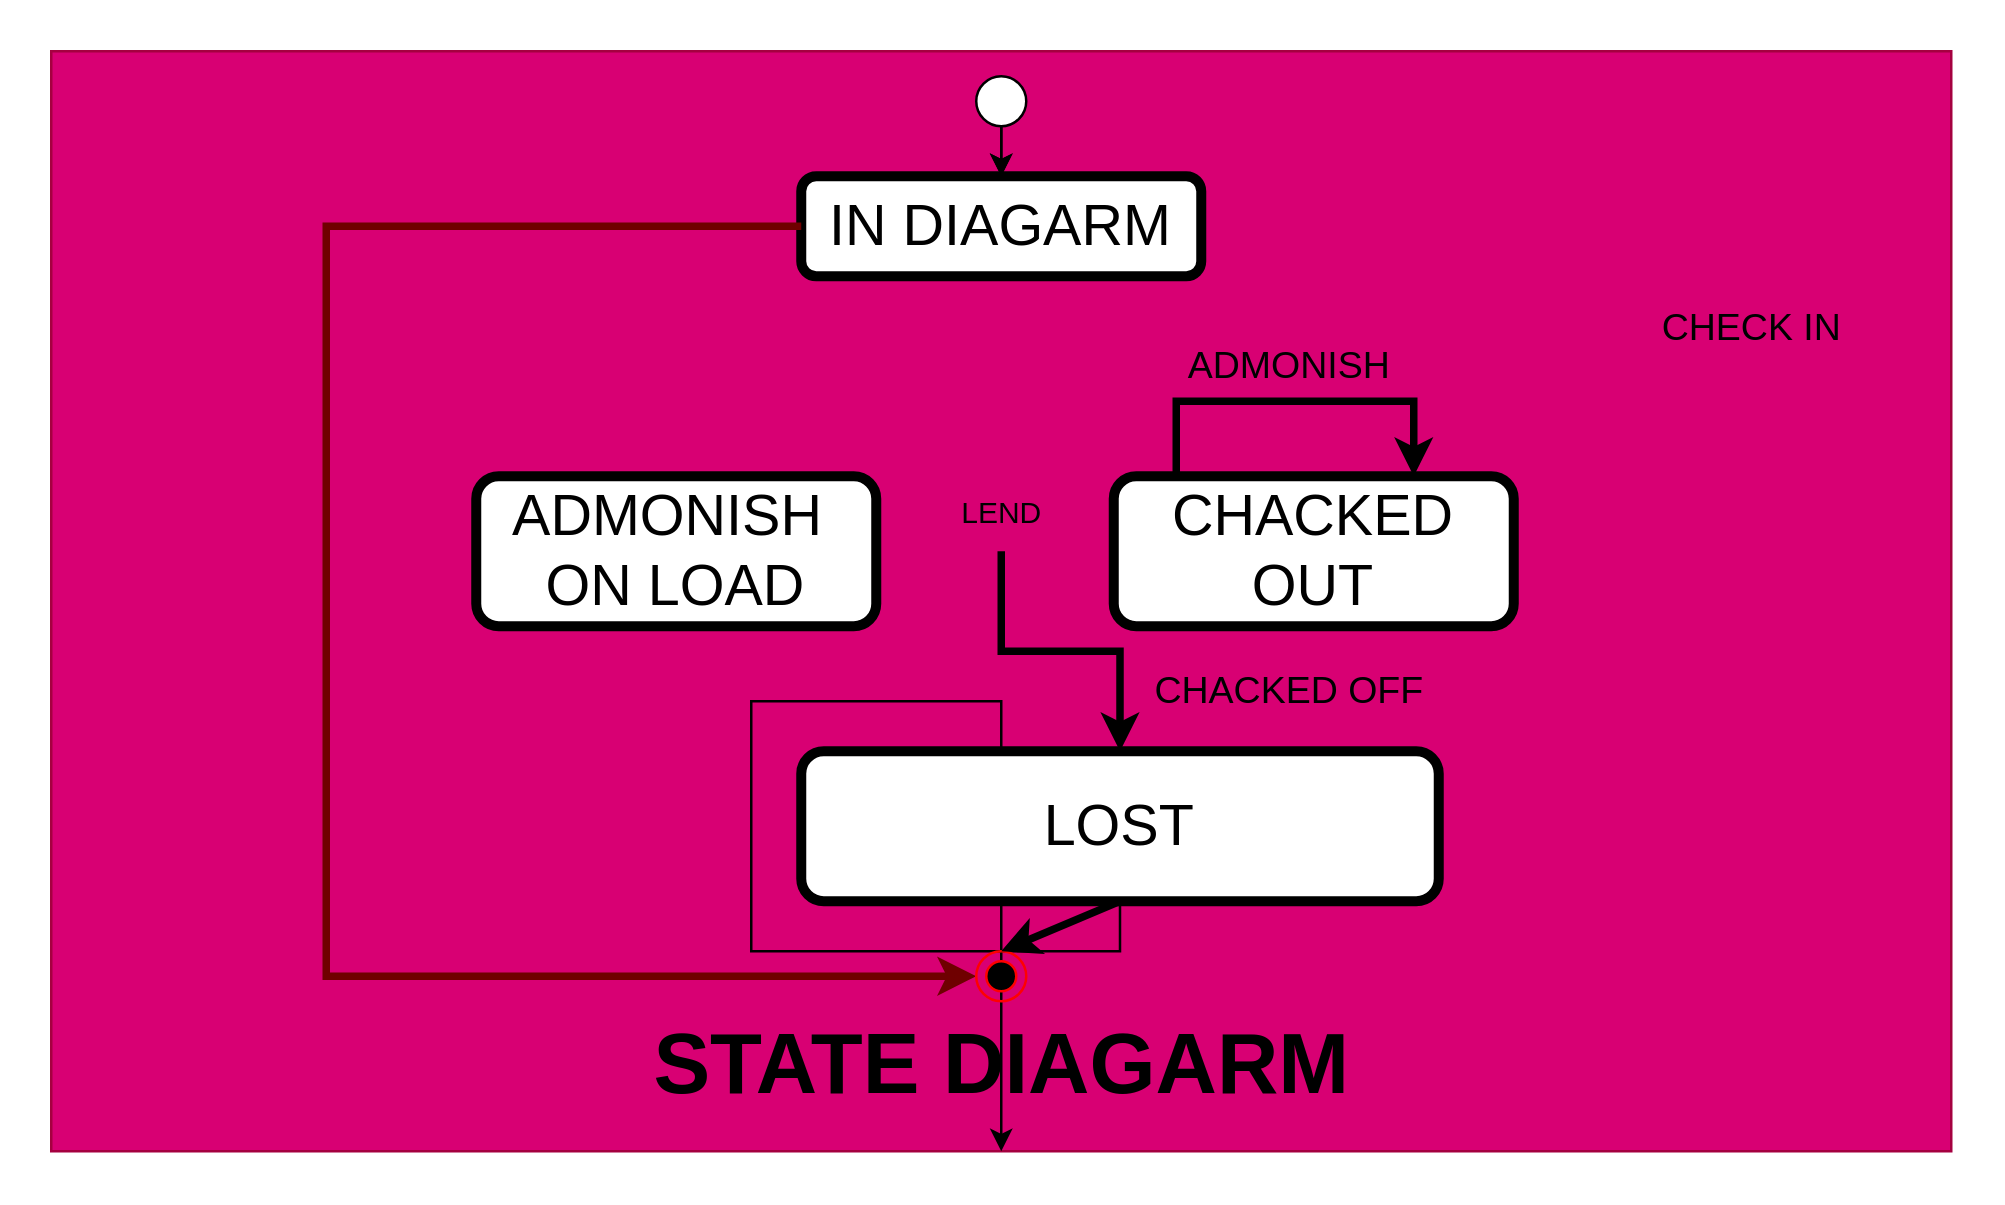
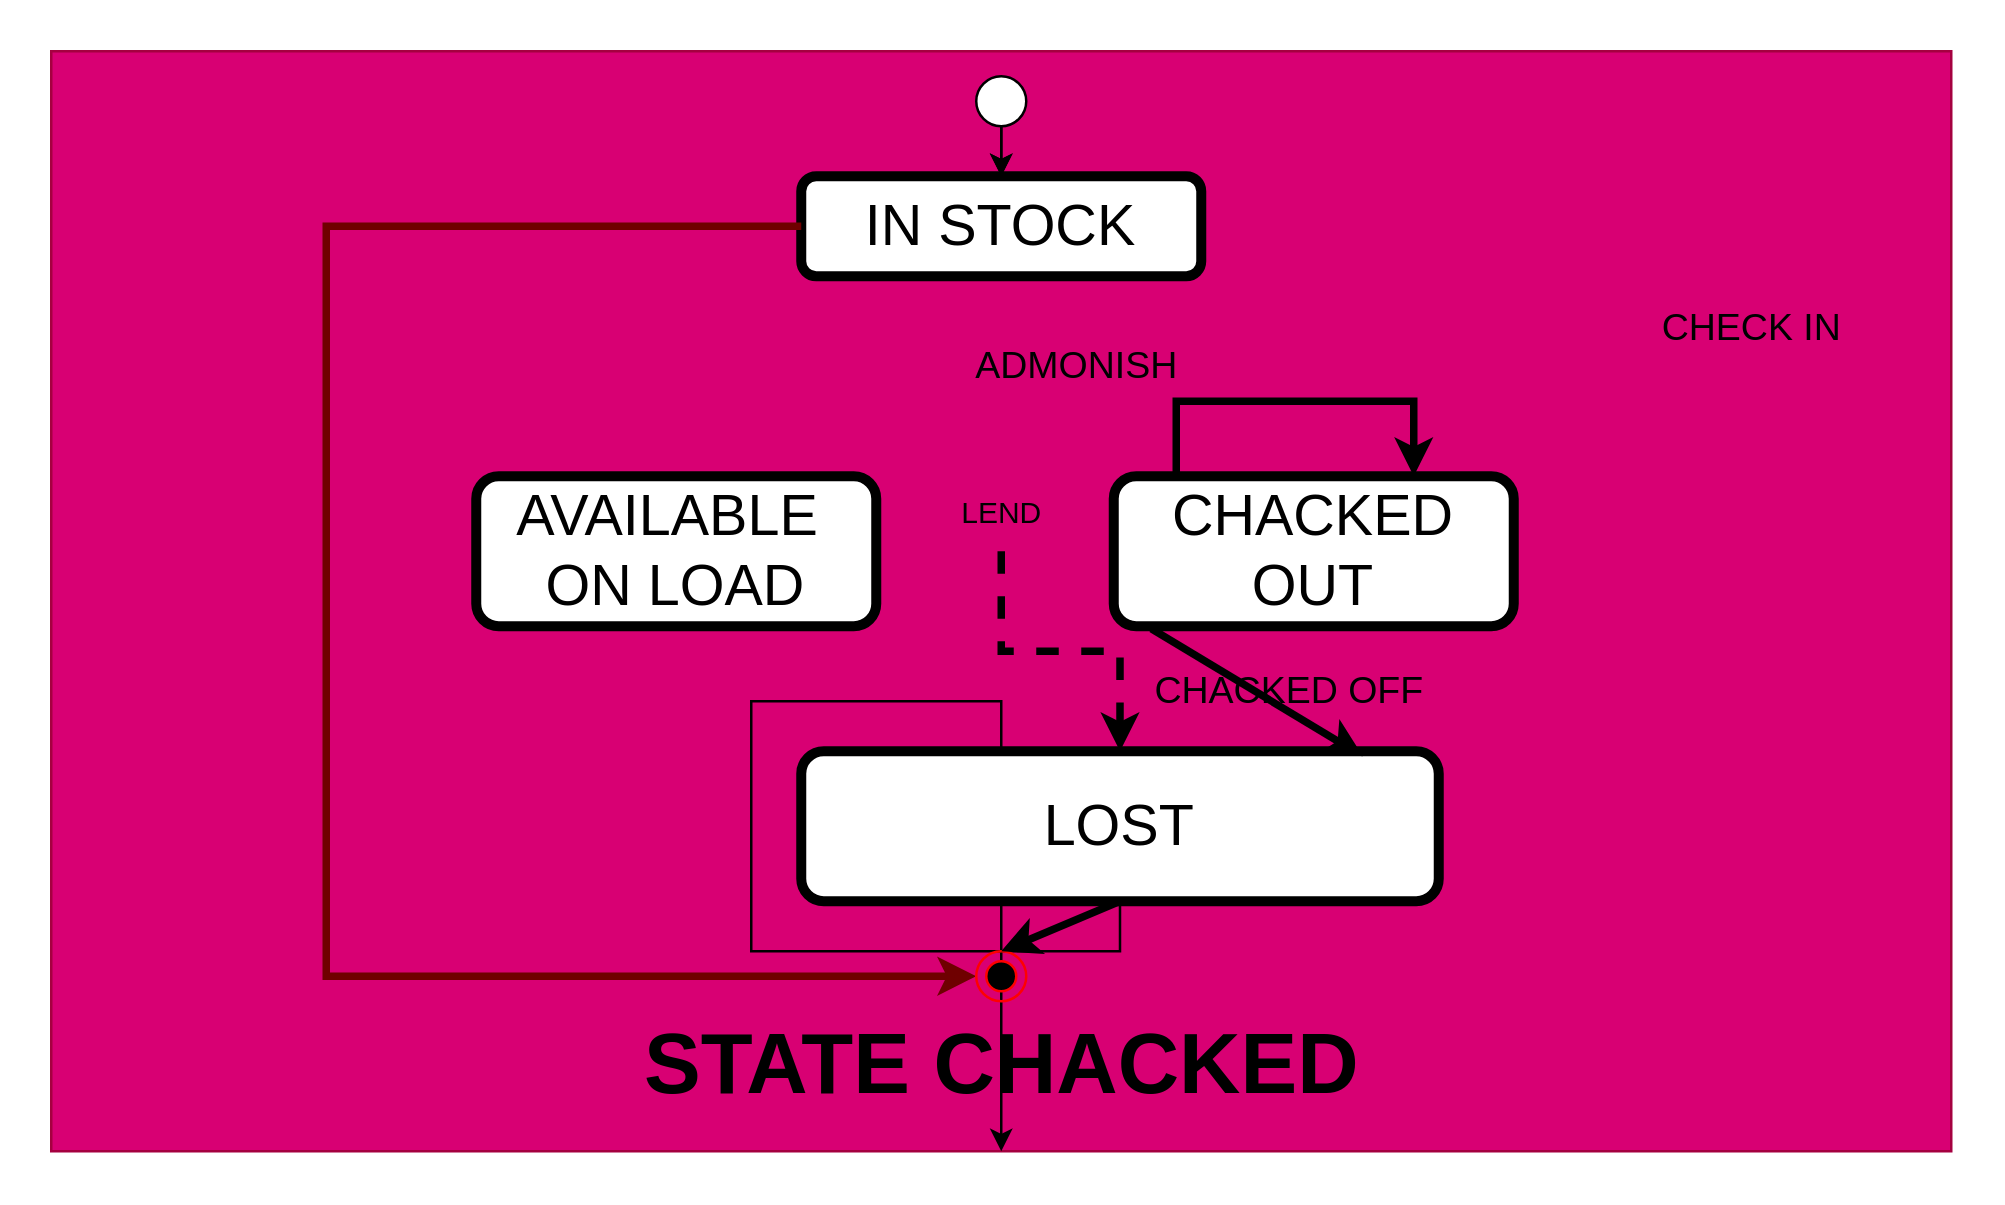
node "IN DIAGARM": label "IN DIAGARM" -> "IN STOCK"
node "ADMONISH": moved (1289, 364) -> (1076, 364)
node "ADMONISH ON LOAD": label "ADMONISH ON LOAD" -> "AVAILABLE ON LOAD"
edge "LEND" -> "LOST": style solid -> dashed
edge "CHACKED OUT" -> "LOST": added
node "STATE DIAGARM": label "STATE DIAGARM" -> "STATE CHACKED"
